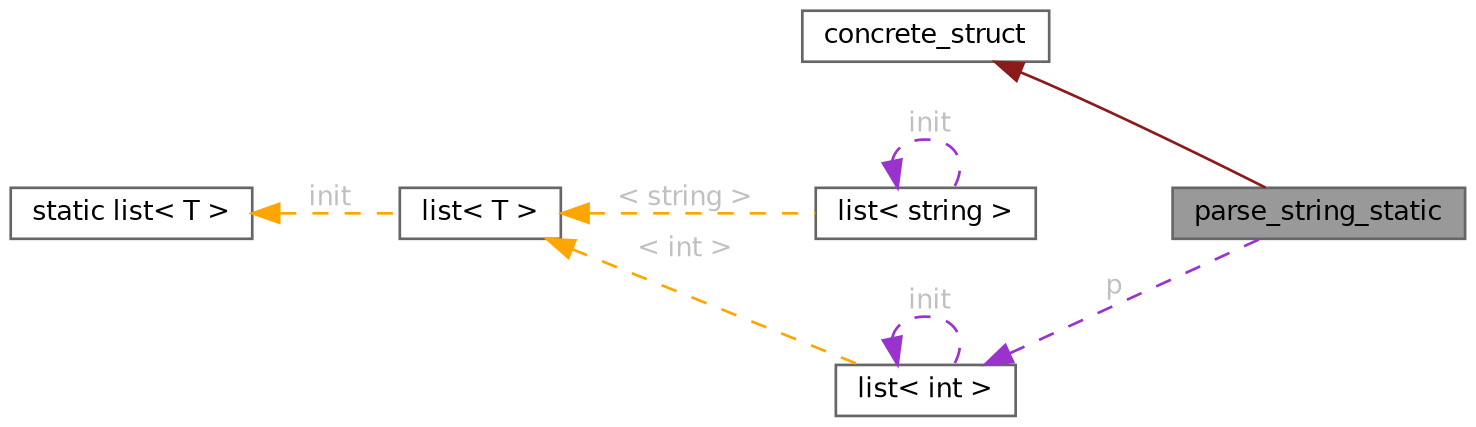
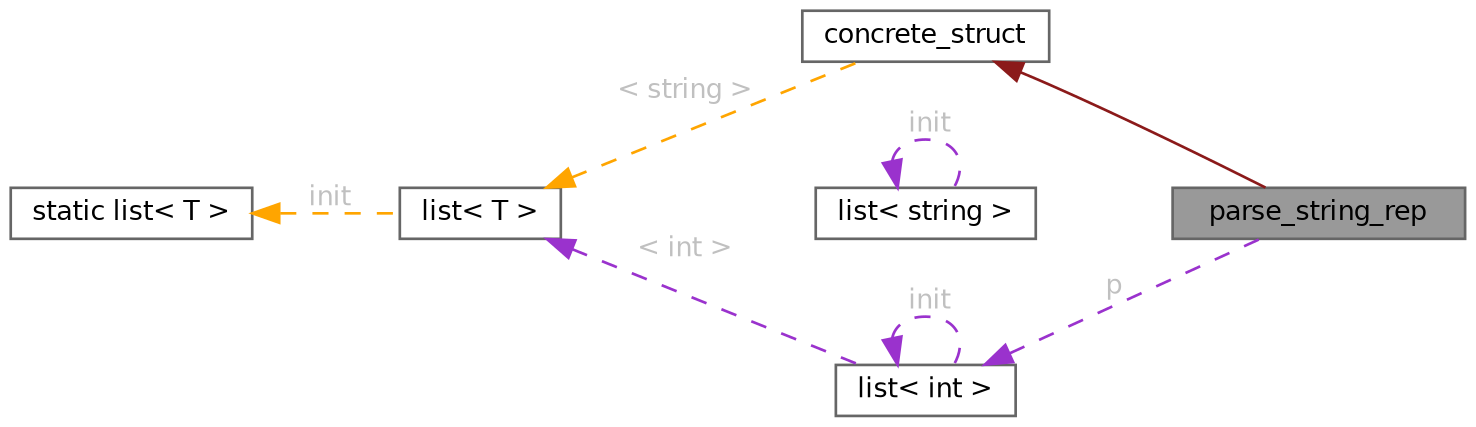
edge "list< string >" -> "list< T >": now "concrete_struct" -> "list< T >"
node "parse_string_static": label "parse_string_static" -> "parse_string_rep"
edge "list< int >" -> "list< T >": color orange -> darkorchid3
